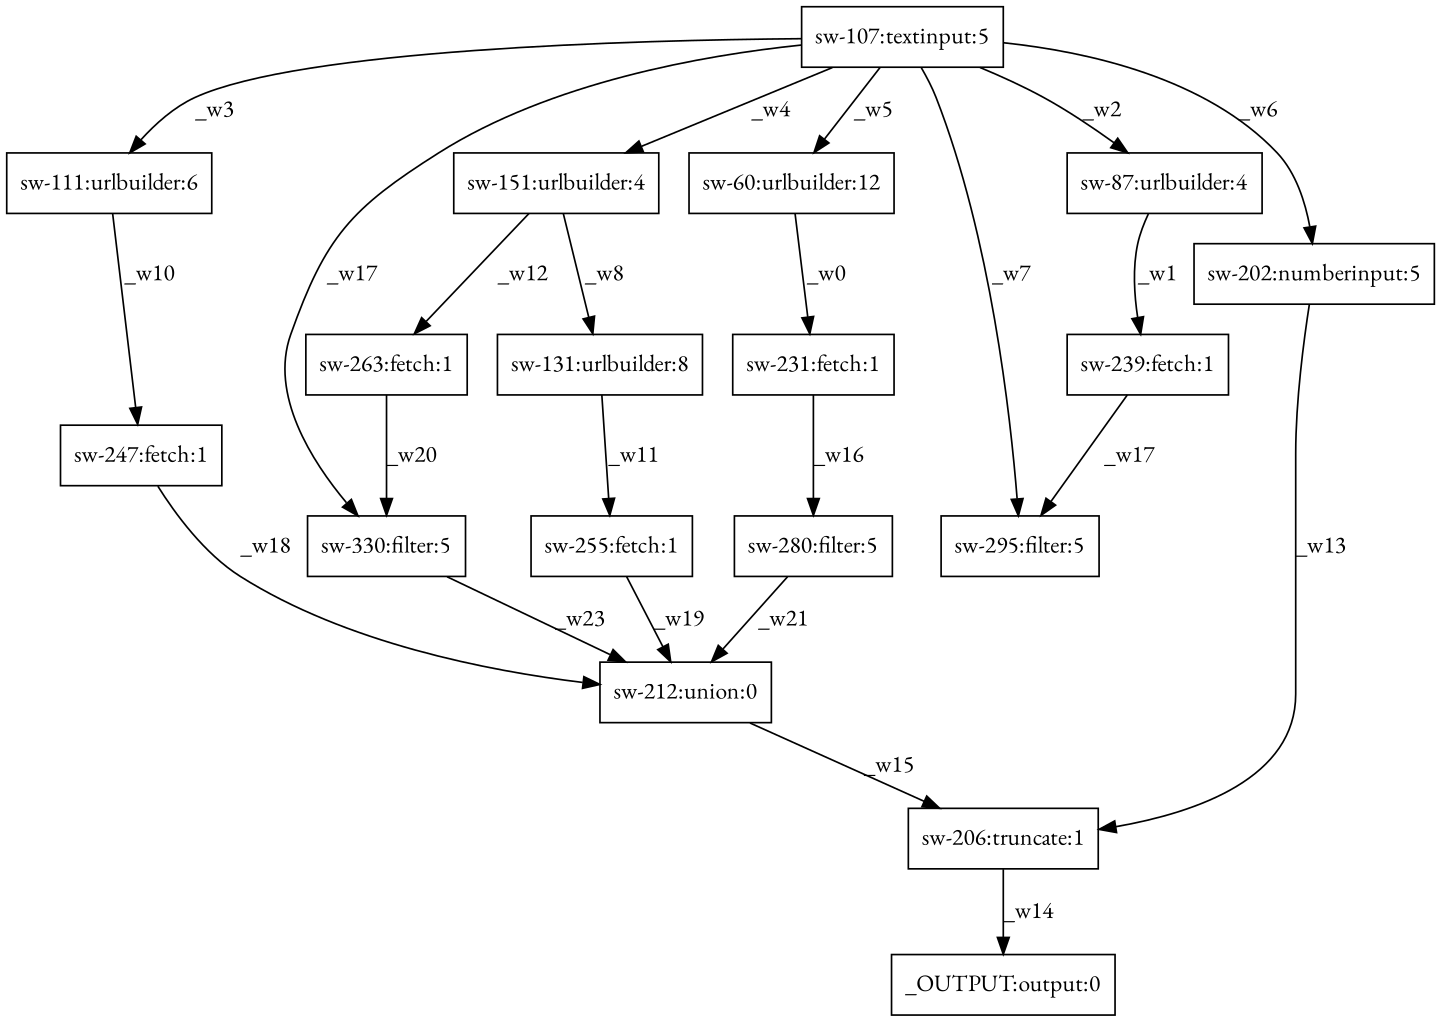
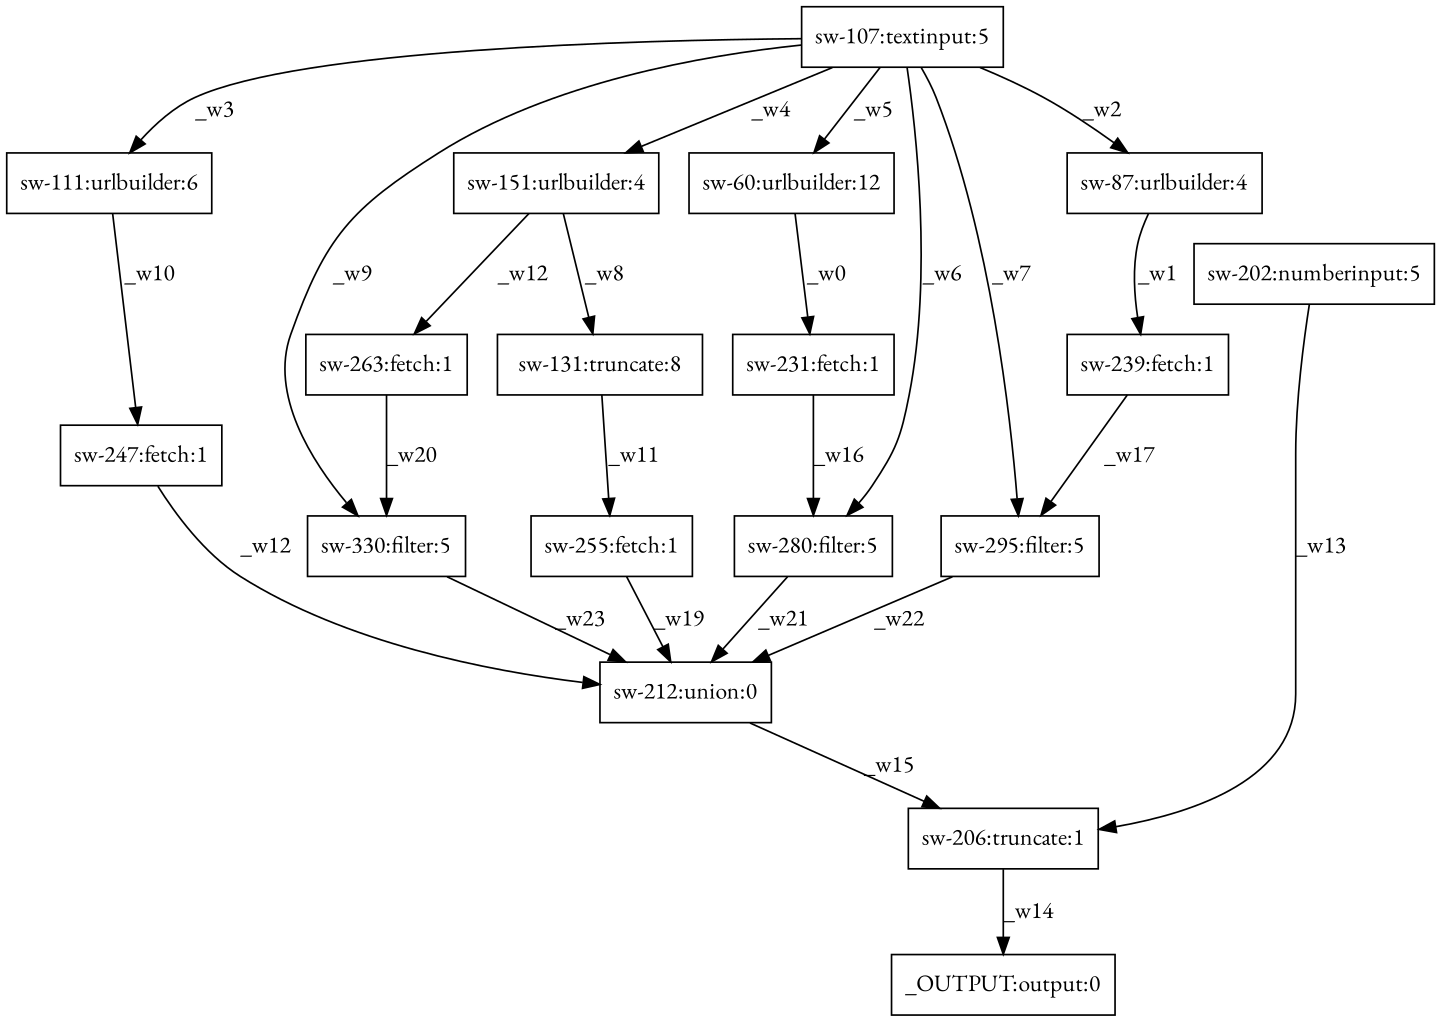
edge "sw-107:textinput:5" -> "sw-202:numberinput:5": now "sw-107:textinput:5" -> "sw-280:filter:5"
edge "sw-107:textinput:5" -> "sw-330:filter:5": label "_w17" -> "_w9"
node "sw-131:urlbuilder:8": label "sw-131:urlbuilder:8" -> "sw-131:truncate:8"
edge "sw-247:fetch:1" -> "sw-212:union:0": label "_w18" -> "_w12"
edge "sw-295:filter:5" -> "sw-212:union:0": added, label "_w22"
